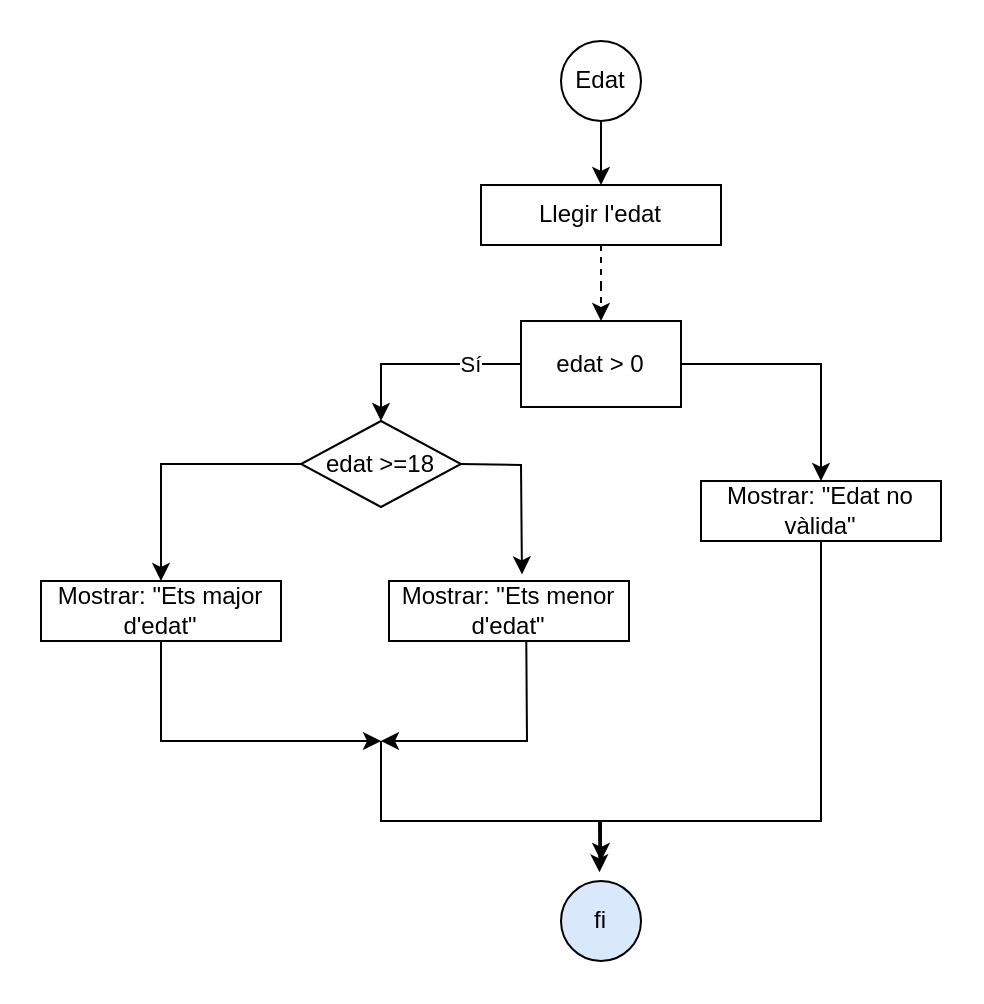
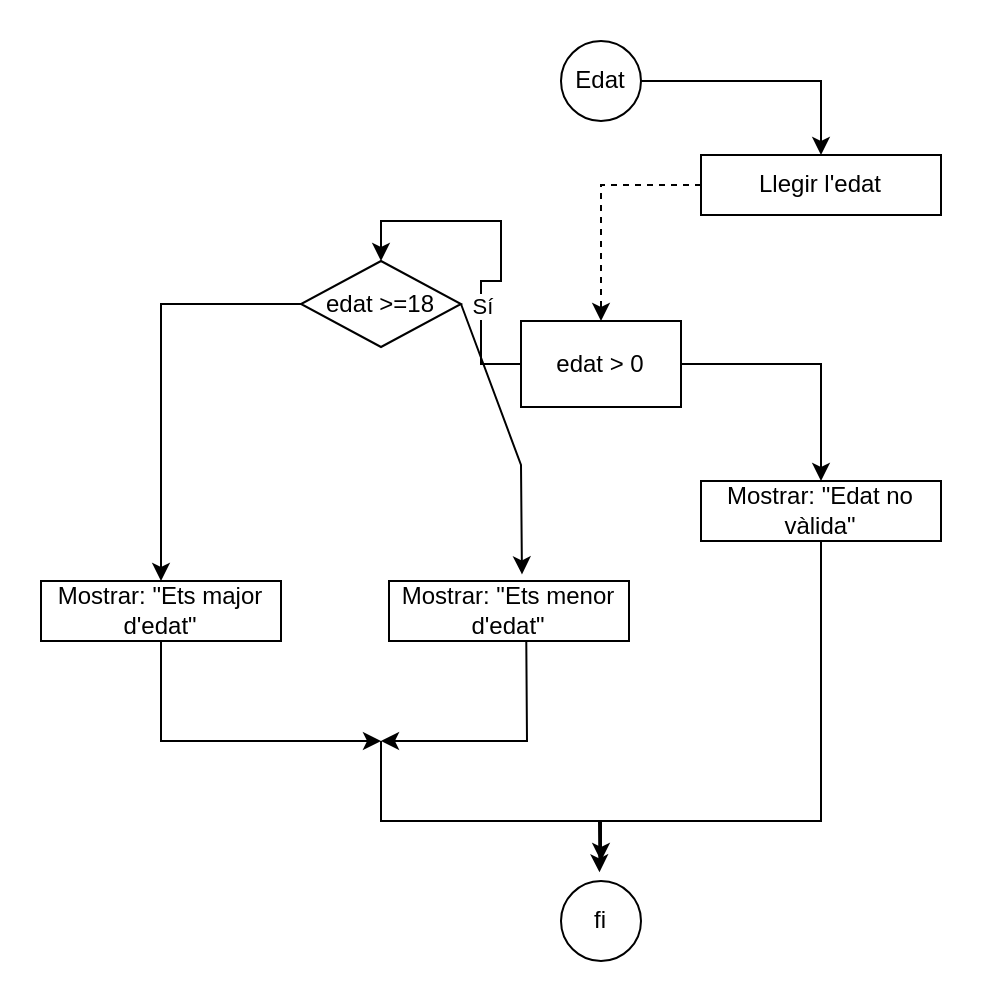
node "Llegir l'edat": moved (601, 215) -> (821, 185)
node "edat >=18": moved (381, 464) -> (381, 304)
node "fi": fillcolor #dae8fc -> #ffffff
